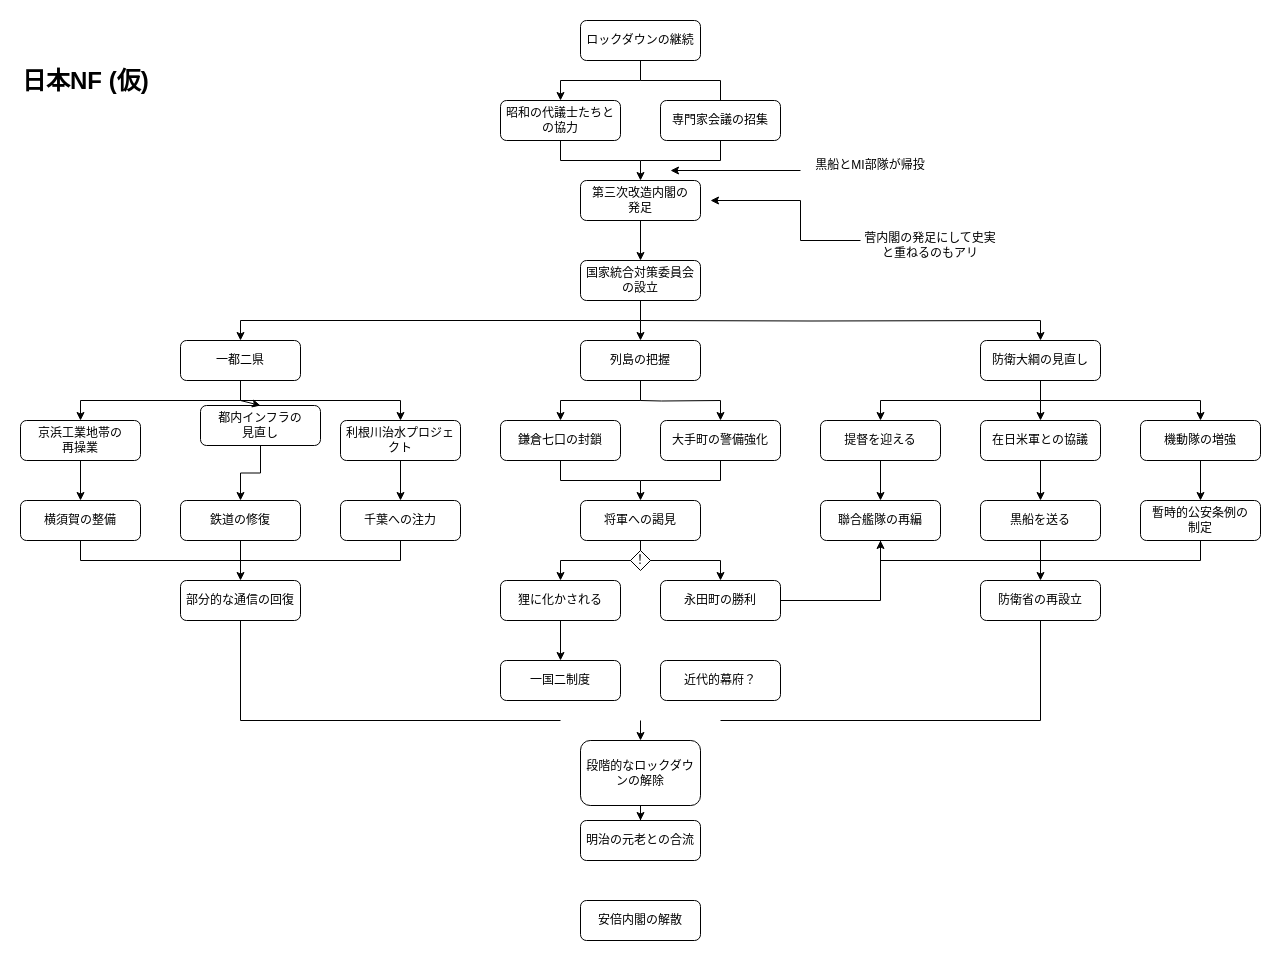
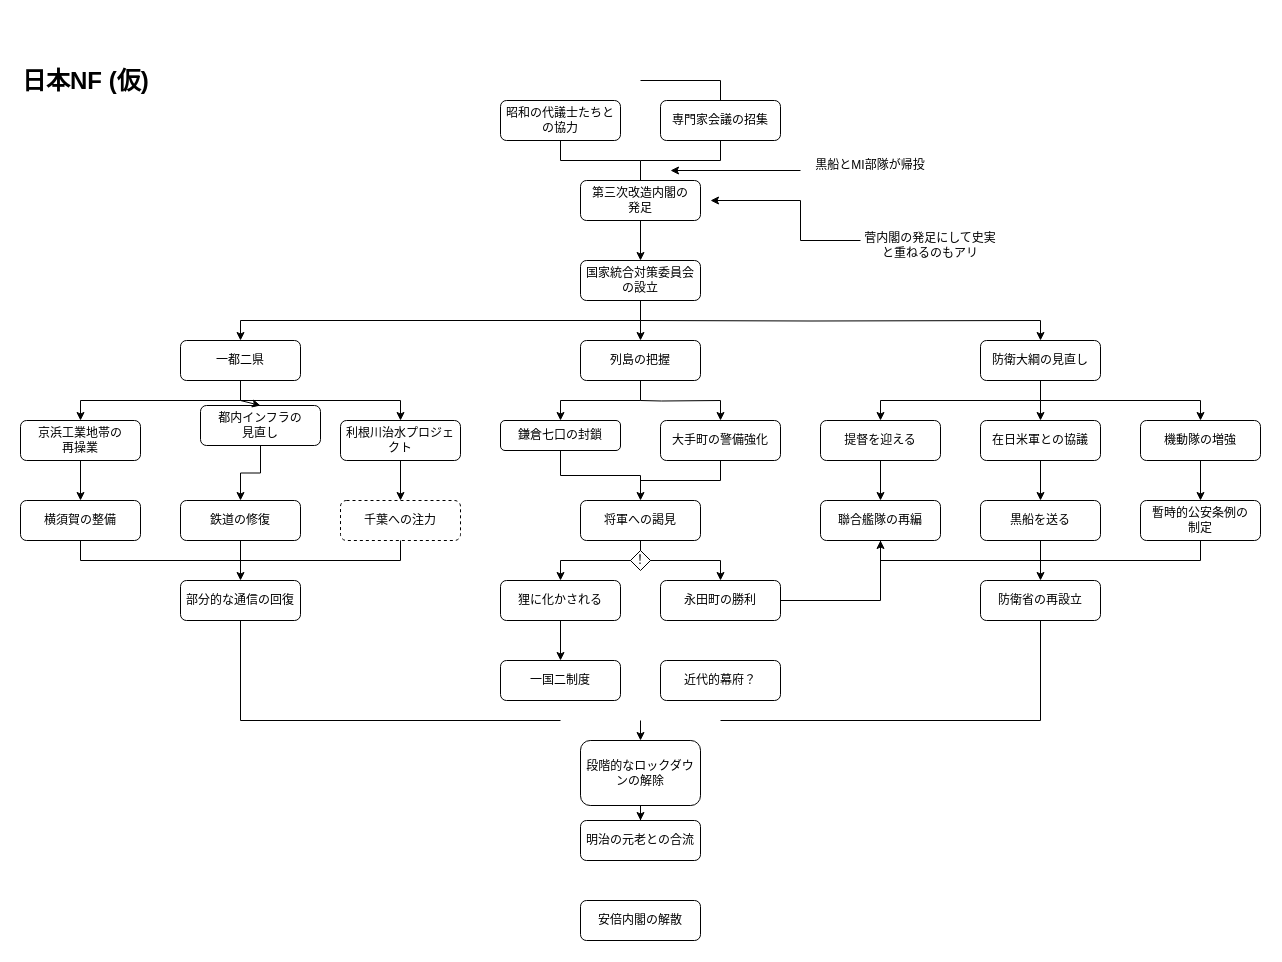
node "ロックダウンの継続": removed
edge "ロックダウンの継続" -> "昭和の代議士たちとの協力": removed
edge "昭和の代議士たちとの協力" -> "第三次改造内閣の 発足": arrowhead classic -> none
node "鎌倉七口の封鎖": size 120x40 -> 120x30
node "千葉への注力": style solid -> dashed
